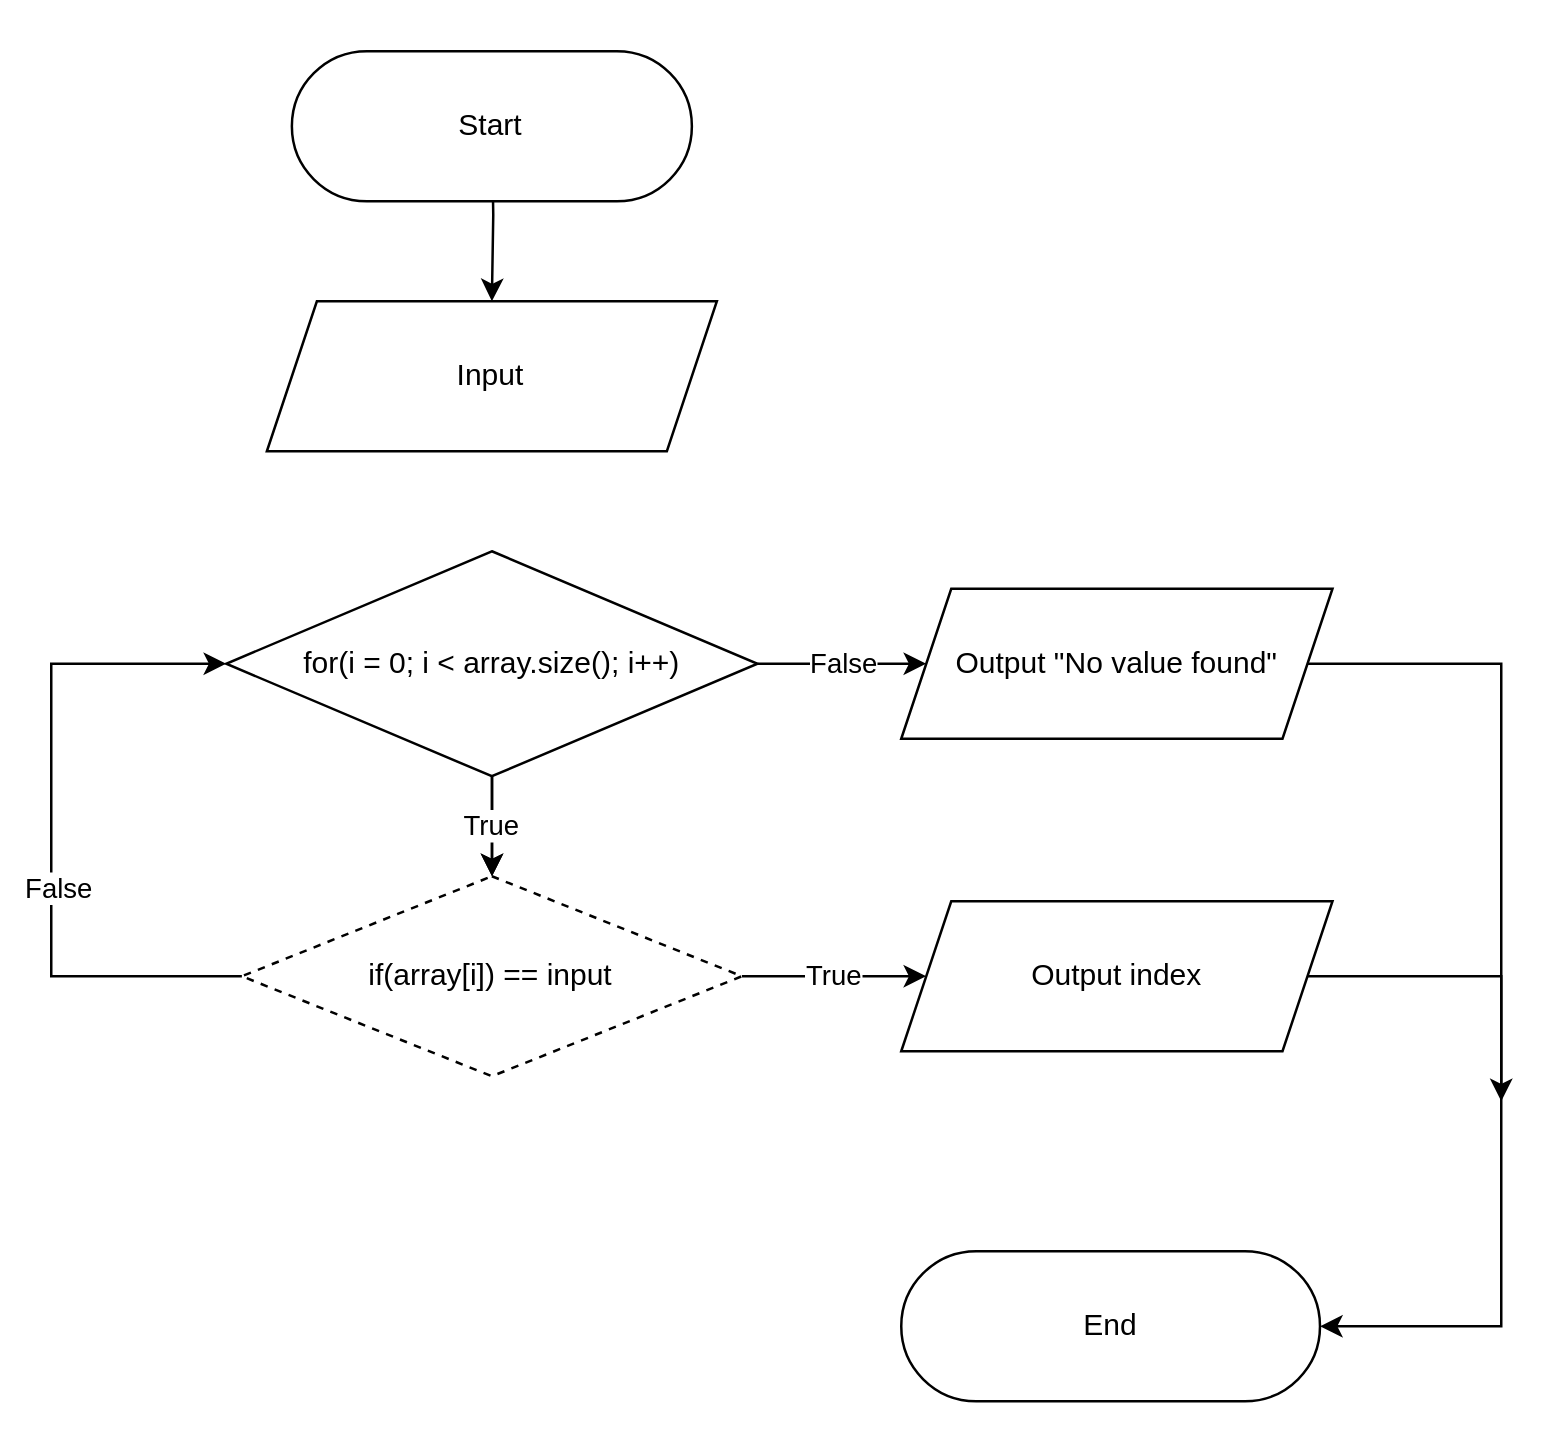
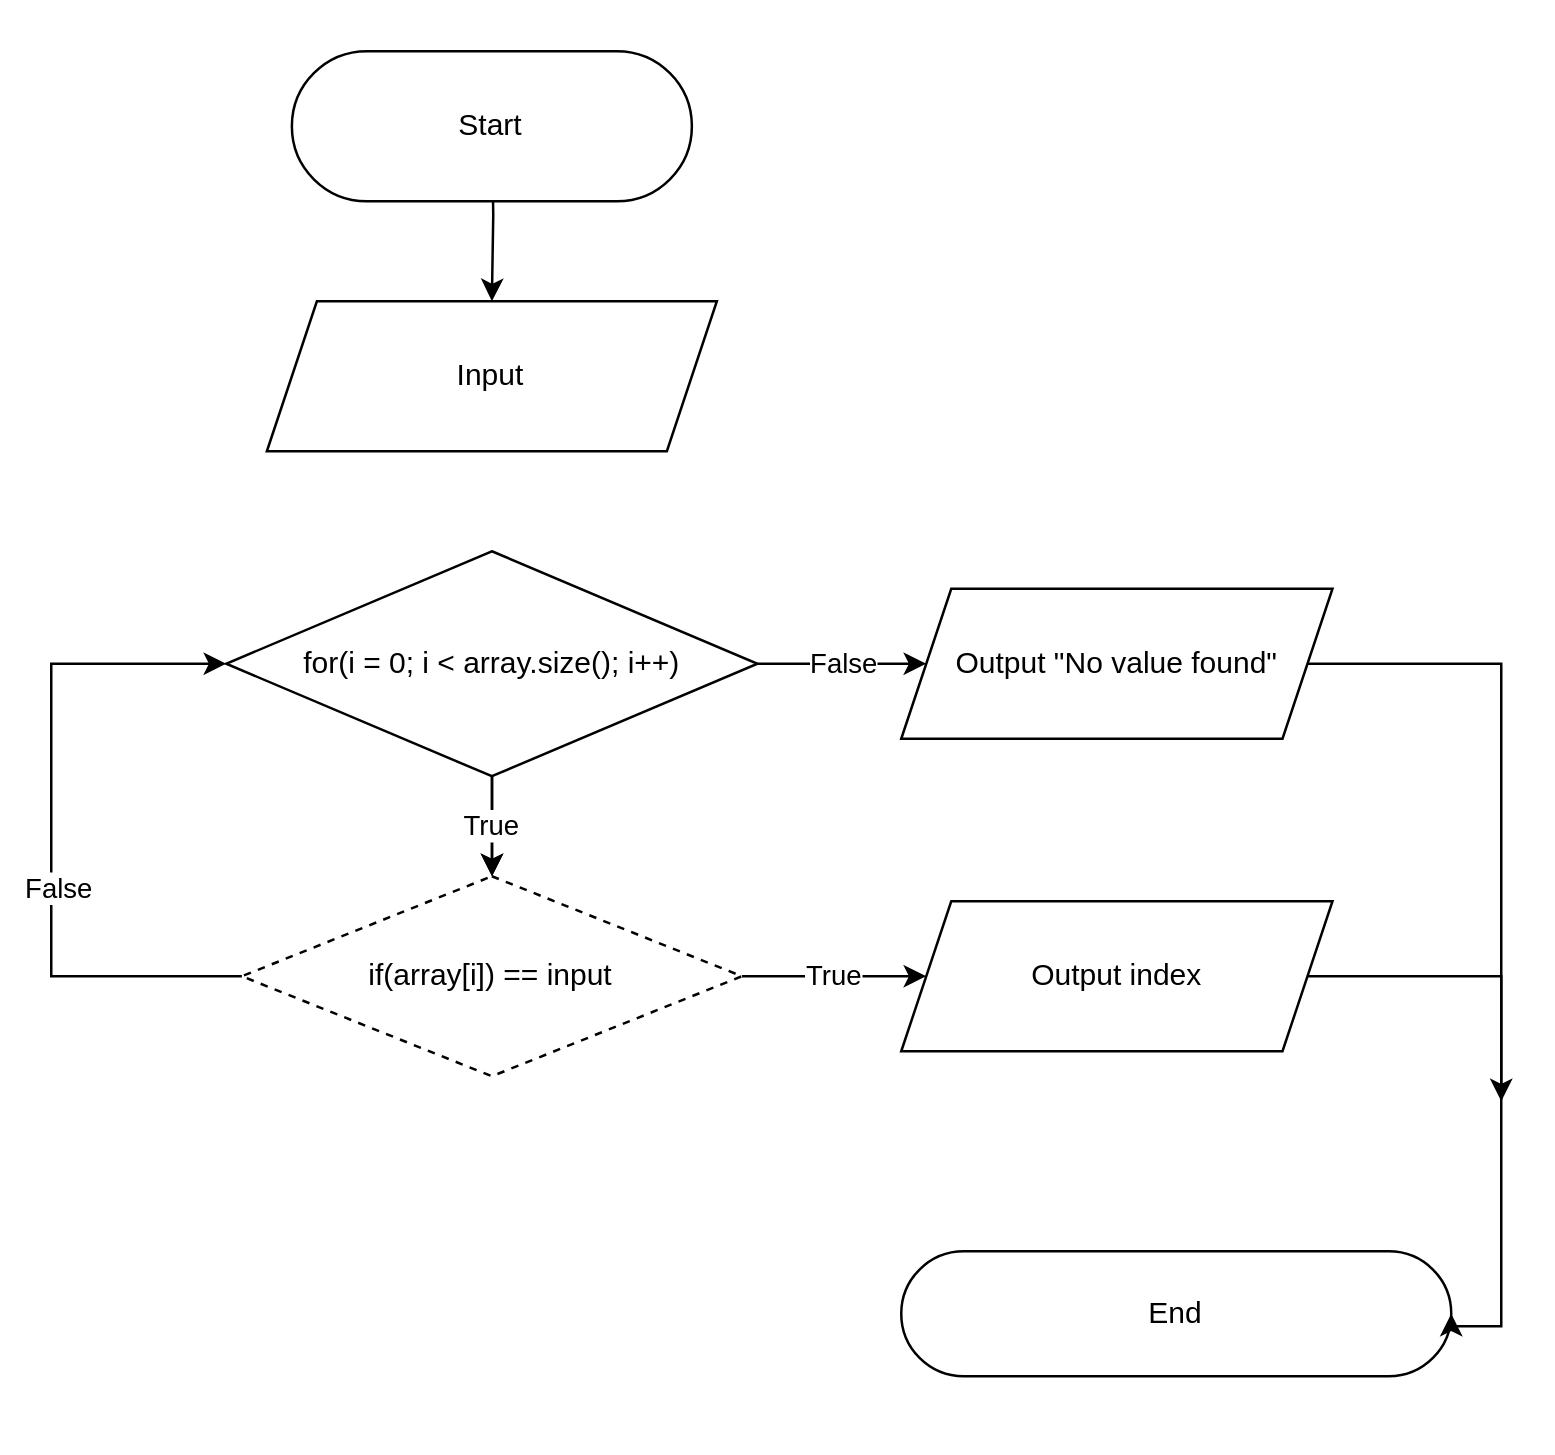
node "End": size 419x150 -> 550x125
